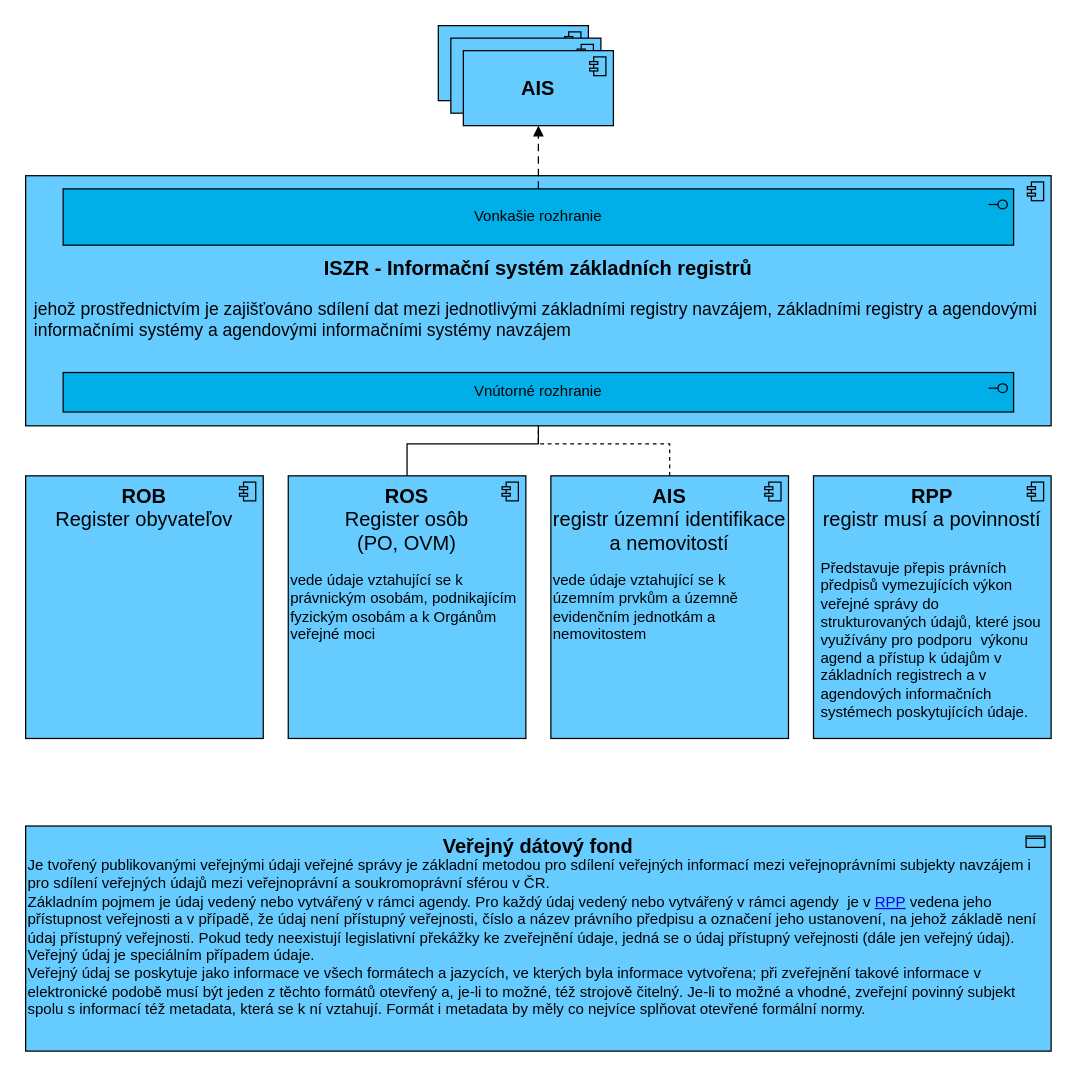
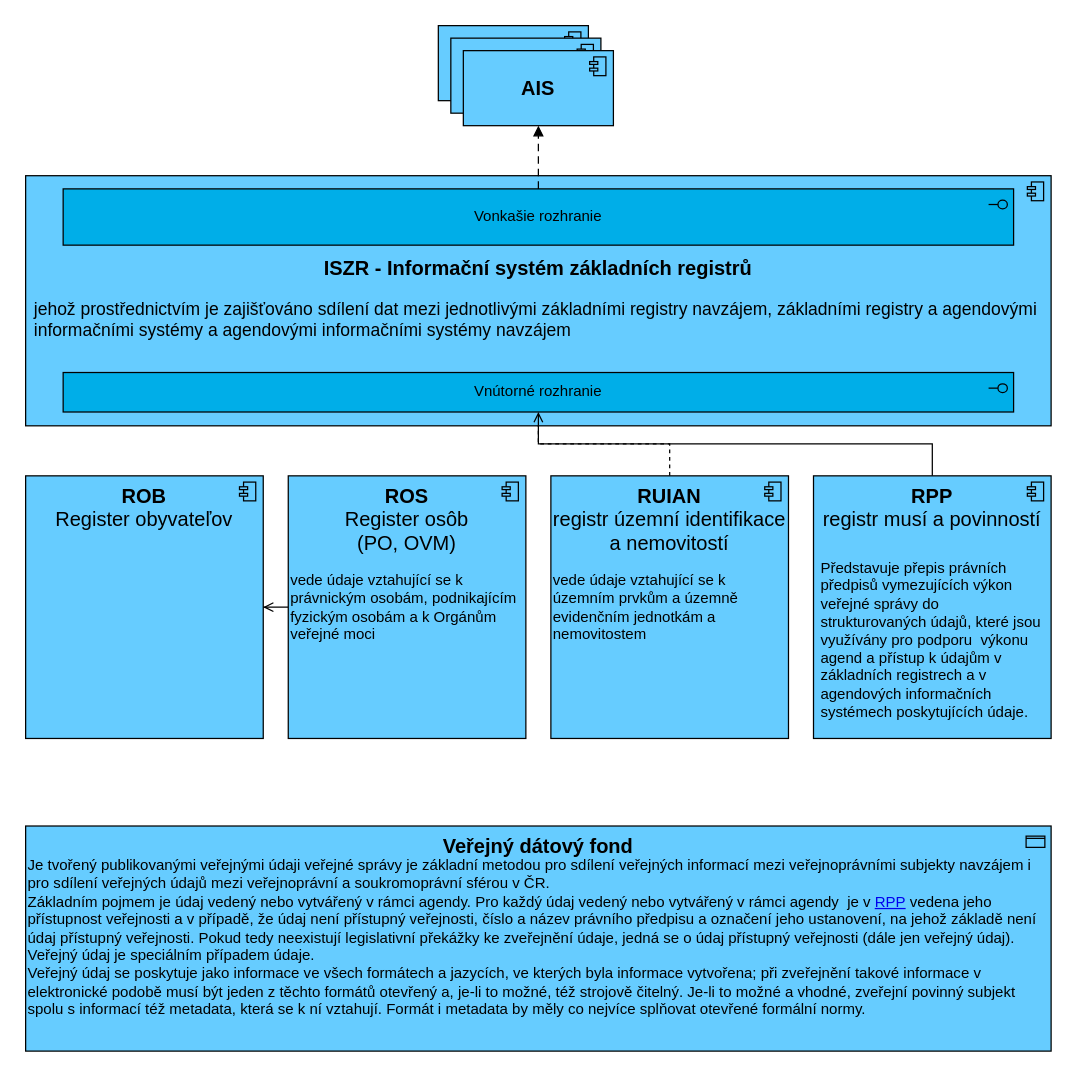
edge "ROS Register osôb (PO, OVM)" -> "Vnútorné rozhranie": now "ROS Register osôb (PO, OVM)" -> "ROB Register obyvateľov"
edge "RPP registr musí a povinností" -> "Vnútorné rozhranie": added
node "AIS registr územní identifikace a nemovitostí": label "AIS registr územní identifikace a nemovitostí" -> "RUIAN registr územní identifikace a nemovitostí"
